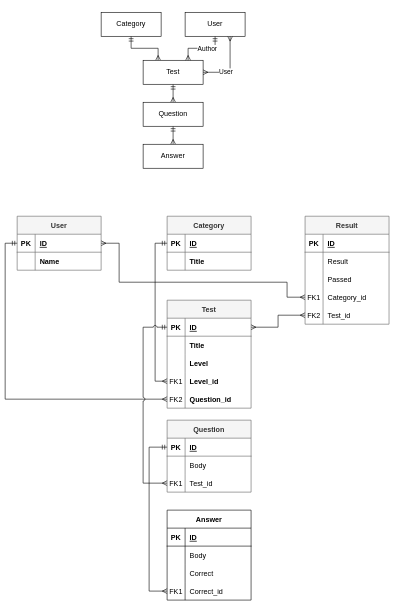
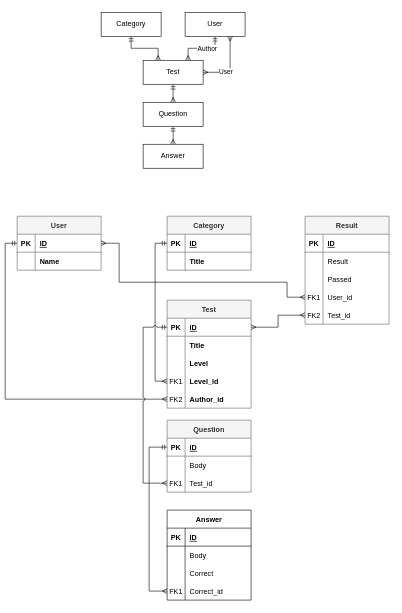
node "Category_id": label "Category_id" -> "User_id"
node "Question_id": label "Question_id" -> "Author_id"
